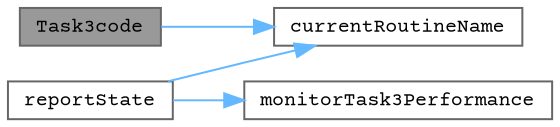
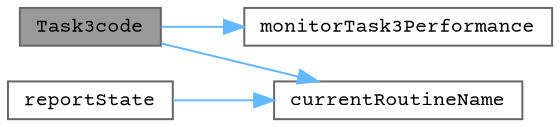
edge "reportState" -> "monitorTask3Performance": now "Task3code" -> "monitorTask3Performance"
